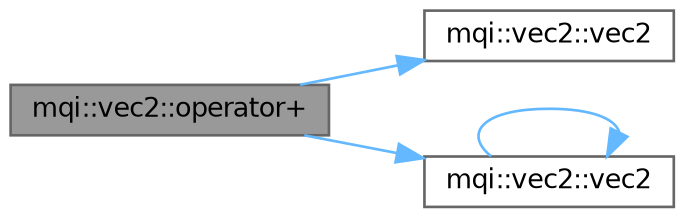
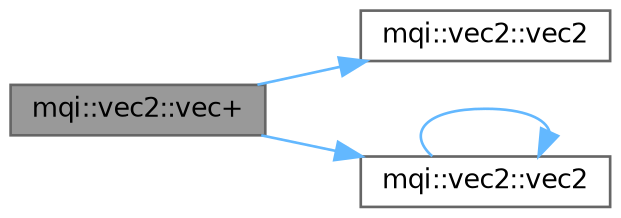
node "mqi::vec2::operator+": label "mqi::vec2::operator+" -> "mqi::vec2::vec+"
